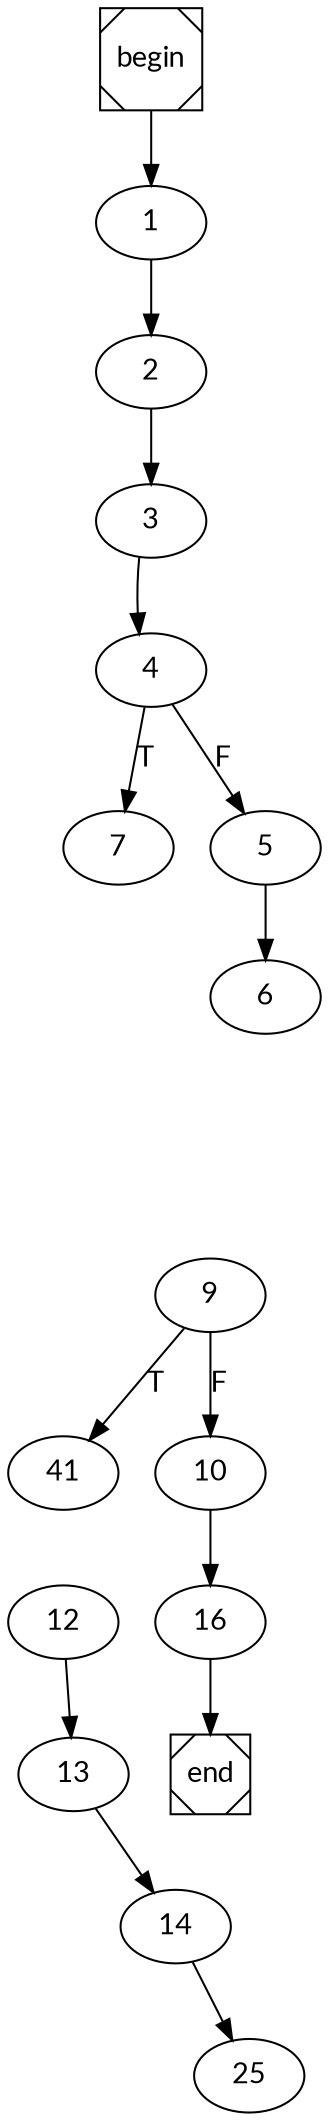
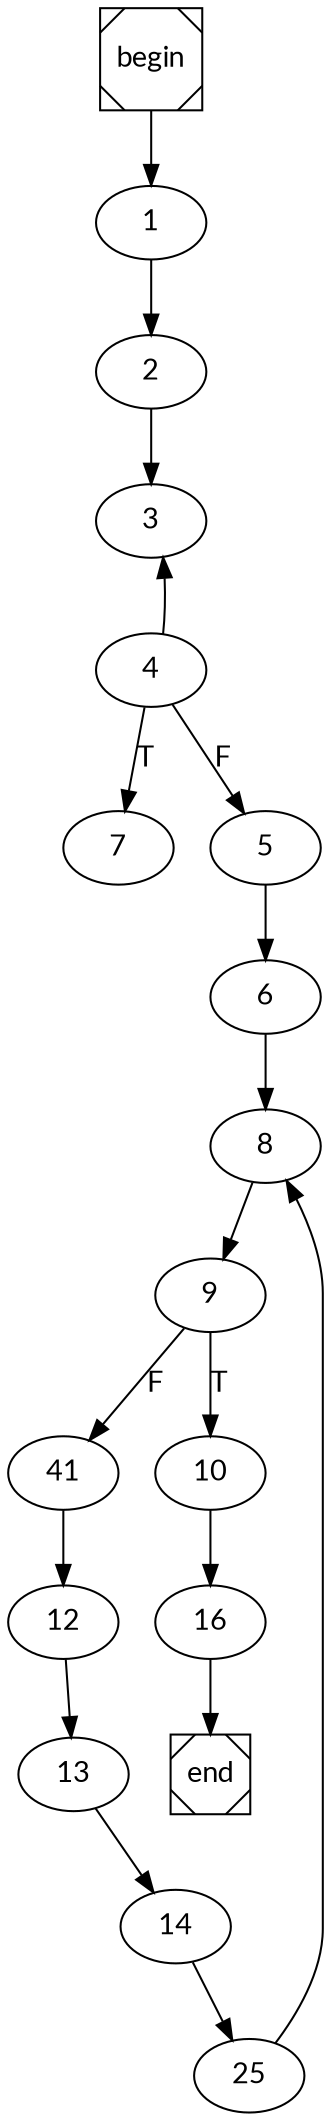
edge "3" -> "4": reversed
node "8": added
edge "9" -> "41": label "T" -> "F"
edge "9" -> "10": label "F" -> "T"
edge "41" -> "12": added
